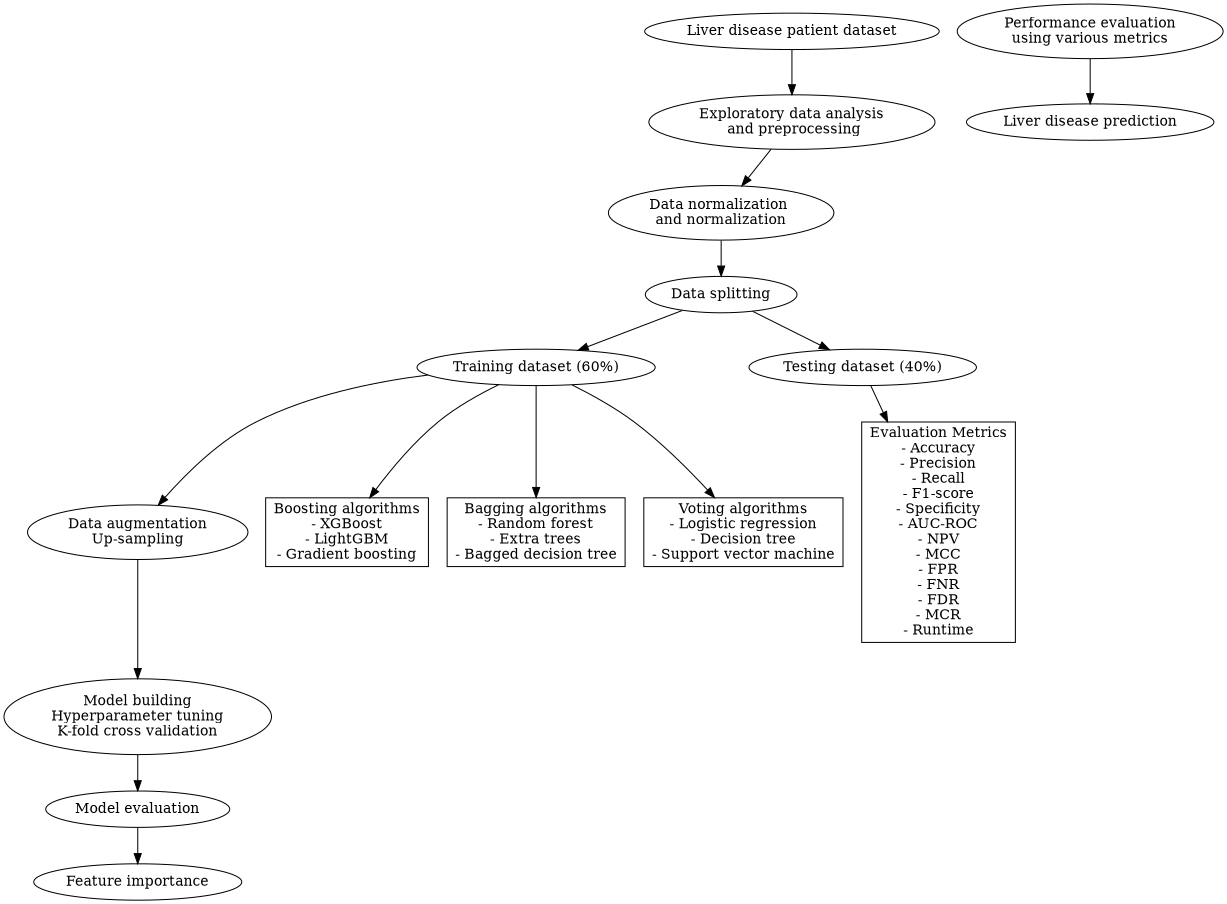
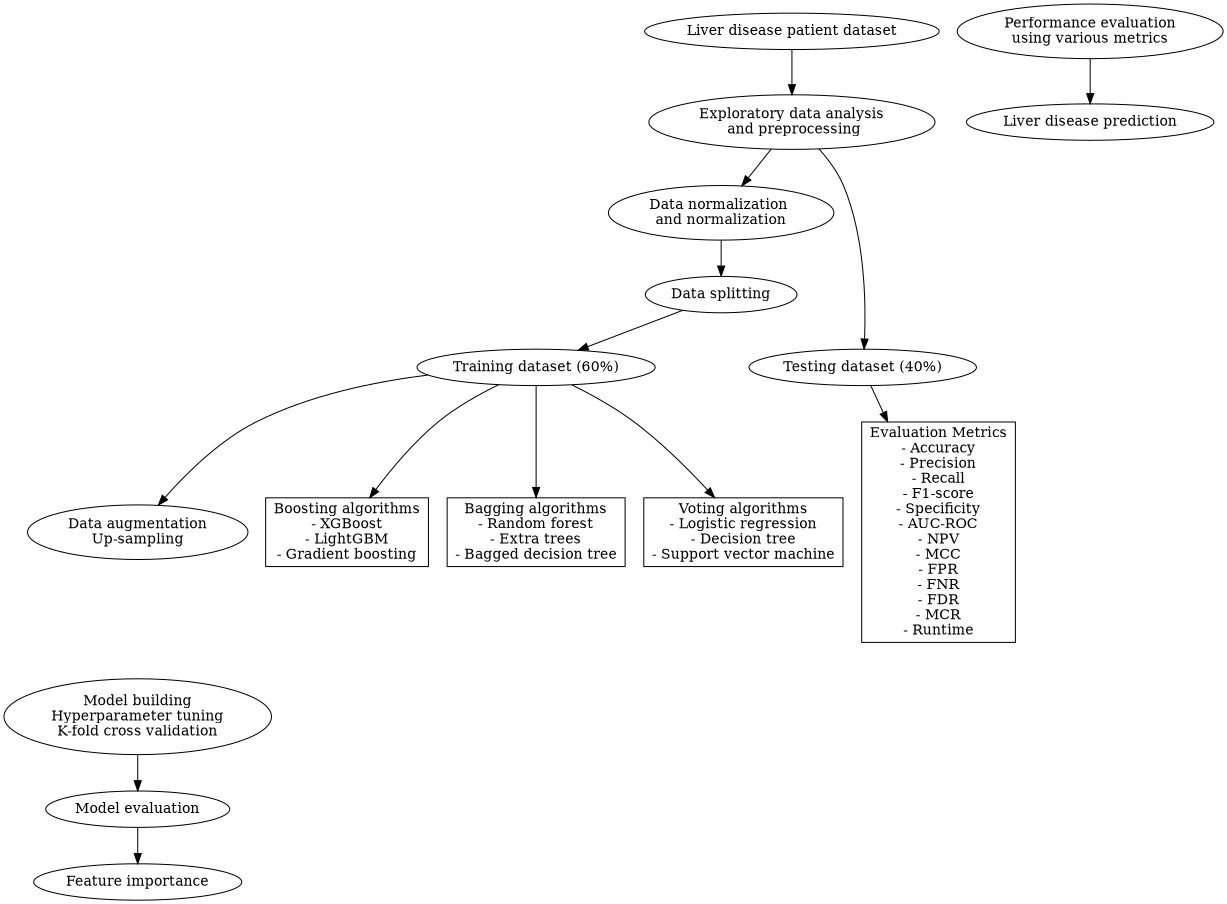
edge "Data splitting" -> "Testing dataset (40%)": now "Exploratory data analysis and preprocessing" -> "Testing dataset (40%)"
edge "Data augmentation Up-sampling" -> "Model building Hyperparameter tuning K-fold cross validation": removed
